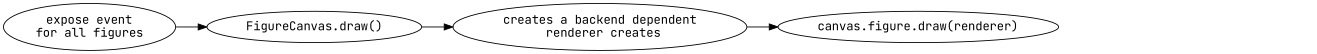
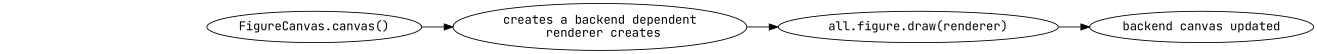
node "expose event for all figures": removed
node "FigureCanvas.draw()": label "FigureCanvas.draw()" -> "FigureCanvas.canvas()"
node "canvas.figure.draw(renderer)": label "canvas.figure.draw(renderer)" -> "all.figure.draw(renderer)"
node "backend canvas updated": added
